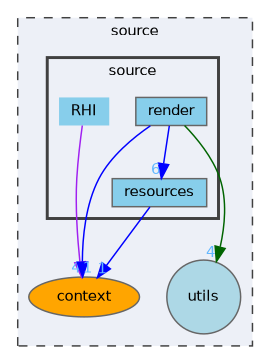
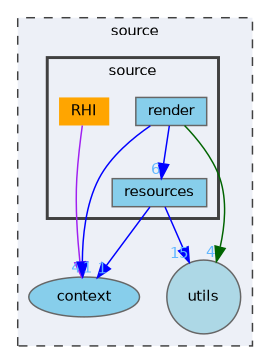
node "RHI": fillcolor skyblue -> orange
edge "resources" -> "utils": added
node "context": fillcolor orange -> skyblue
